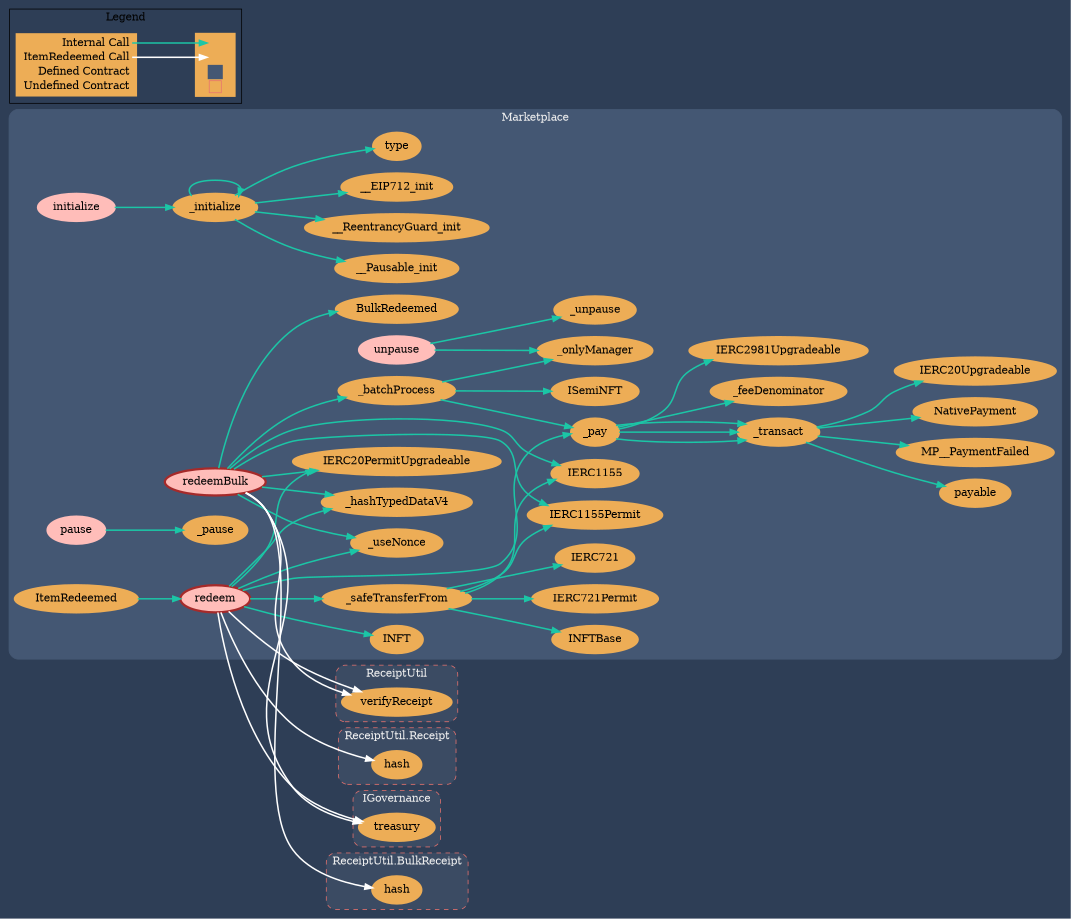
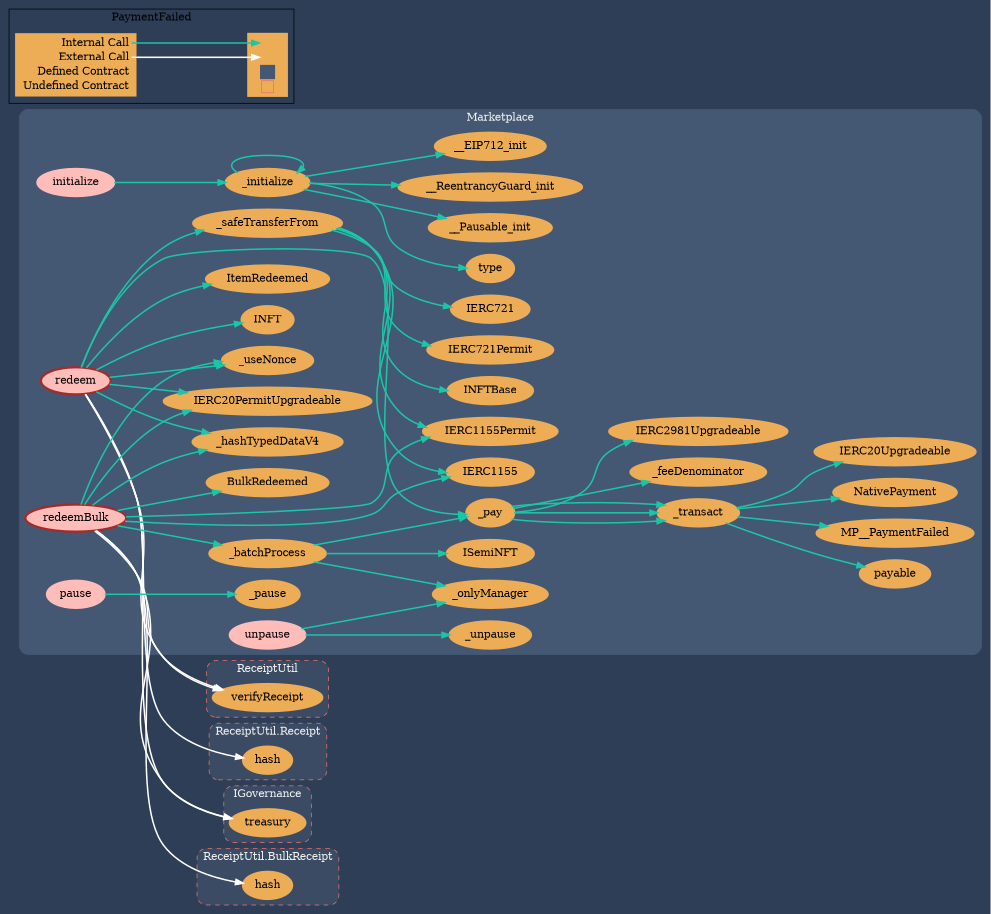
cluster "Legend": label "Legend" -> "PaymentFailed"
node "Internal Call": text "ItemRedeemed Call" -> "External Call"
edge "ItemRedeemed" -> "redeem": reversed
